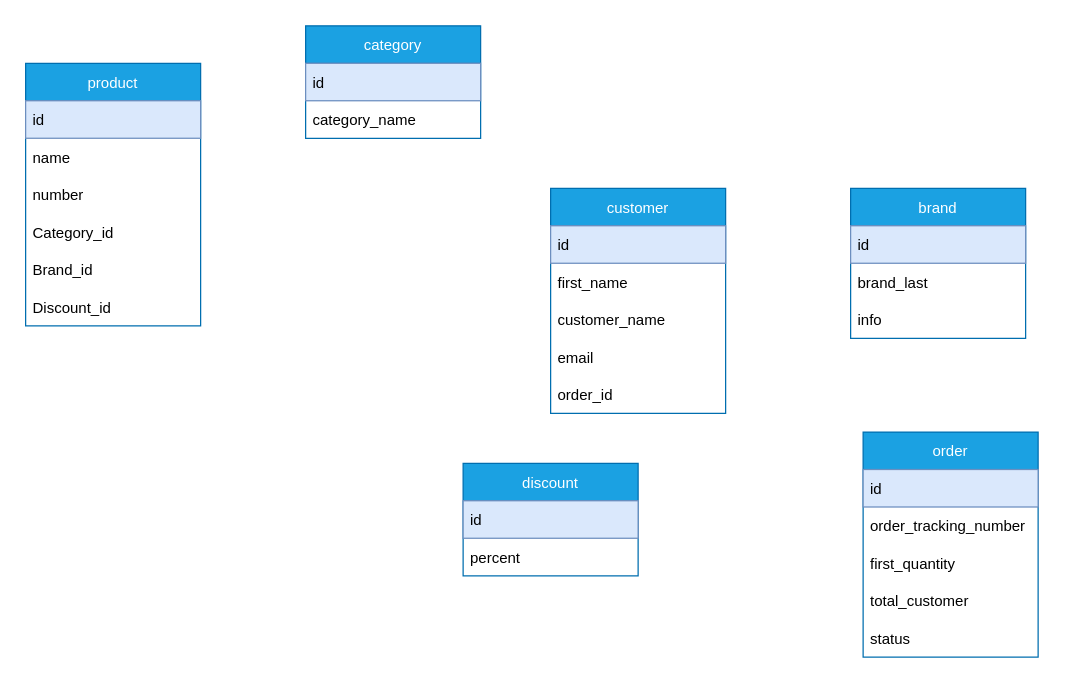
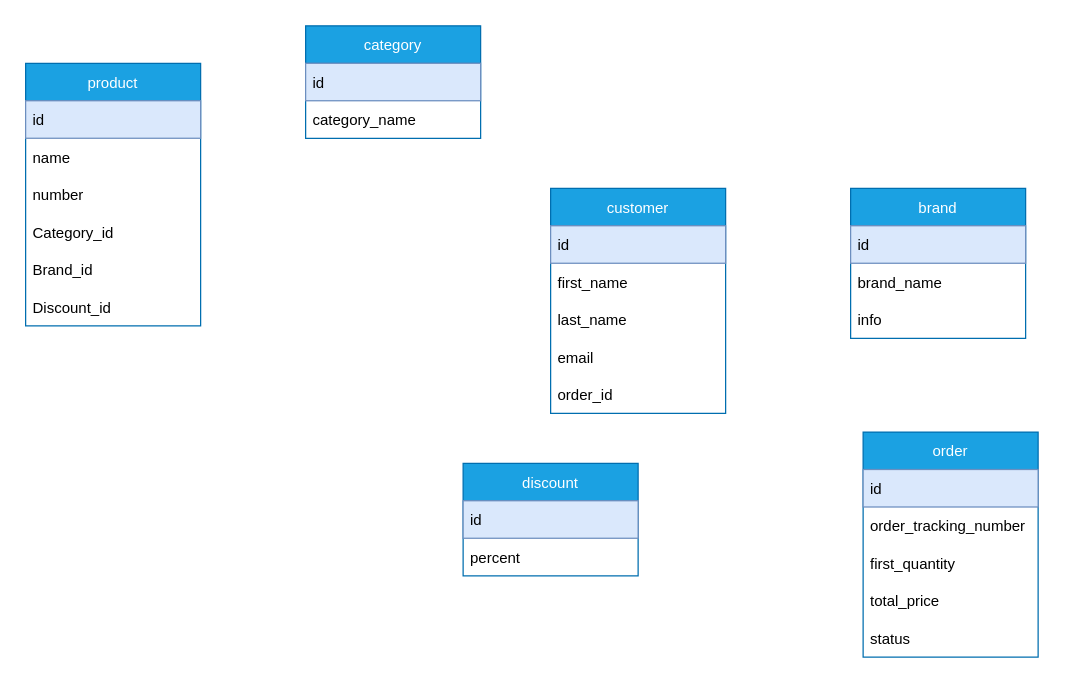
node "brand_last": label "brand_last" -> "brand_name"
node "customer_name": label "customer_name" -> "last_name"
node "total_customer": label "total_customer" -> "total_price"
